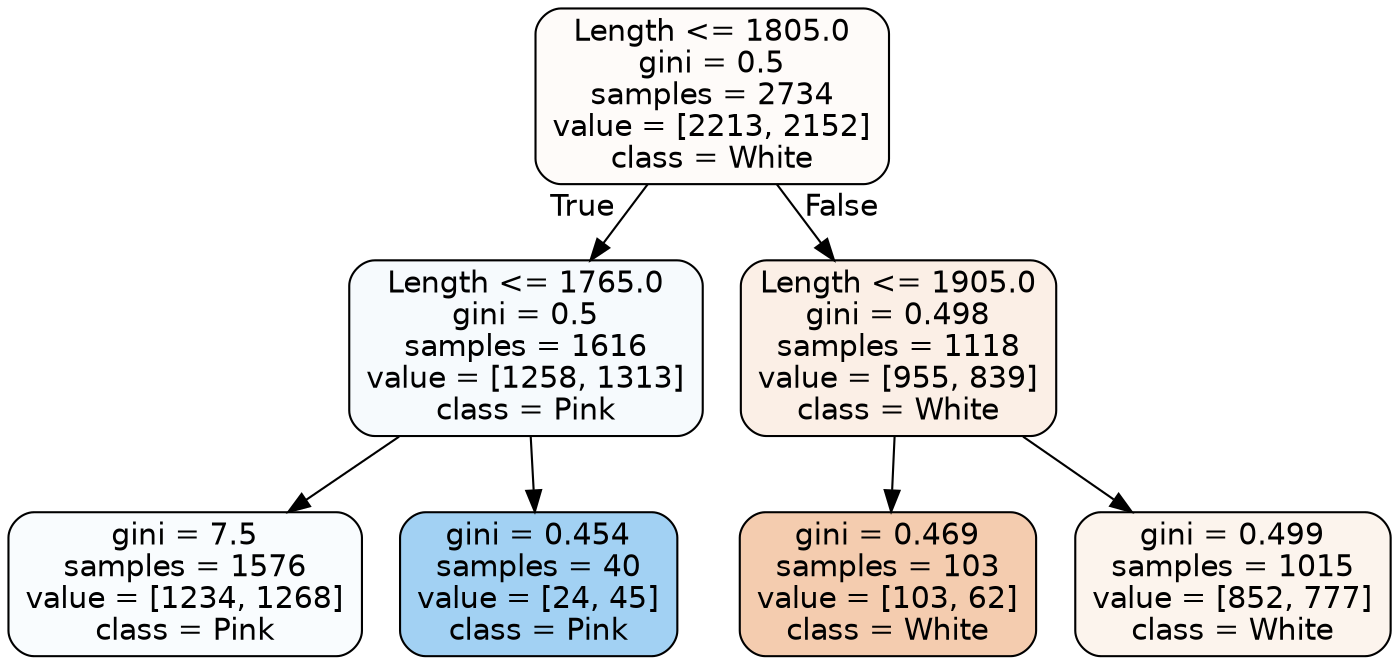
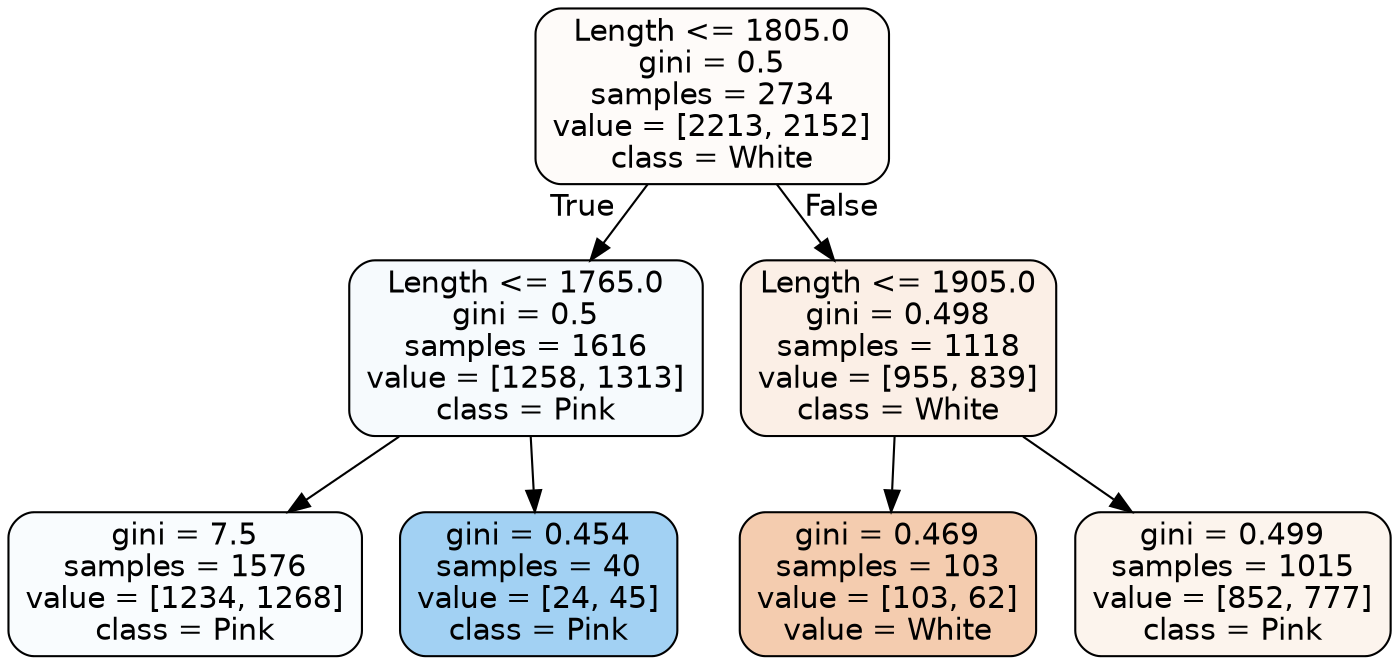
node "gini = 0.469 samples = 103 value = [103, 62] class = White": label "gini = 0.469 samples = 103 value = [103, 62] class = White" -> "gini = 0.469 samples = 103 value = [103, 62] value = White"
node "gini = 0.499 samples = 1015 value = [852, 777] class = White": label "gini = 0.499 samples = 1015 value = [852, 777] class = White" -> "gini = 0.499 samples = 1015 value = [852, 777] class = Pink"
